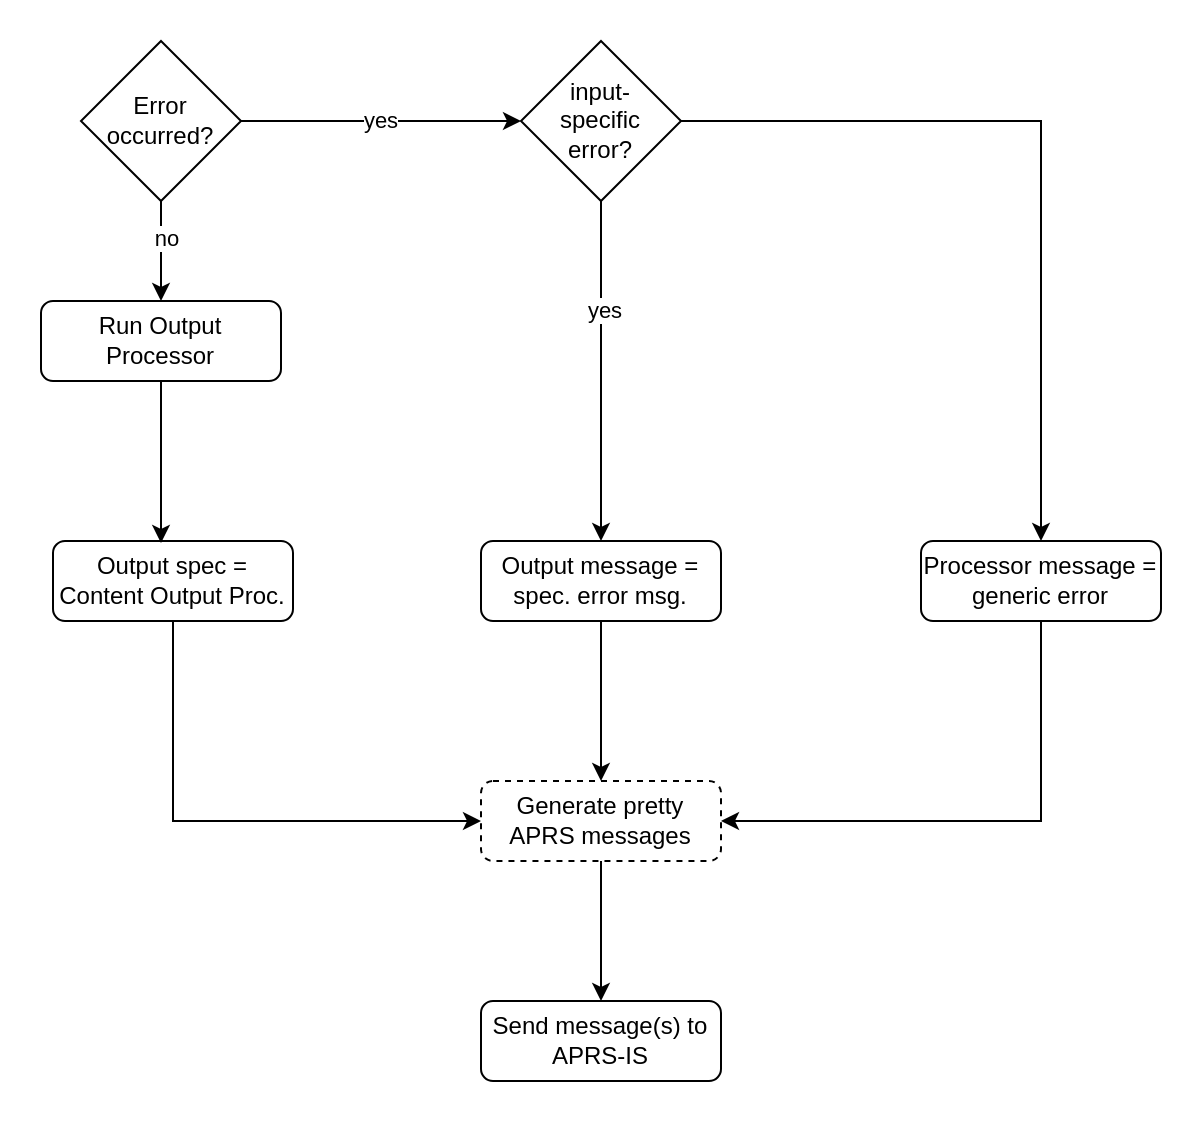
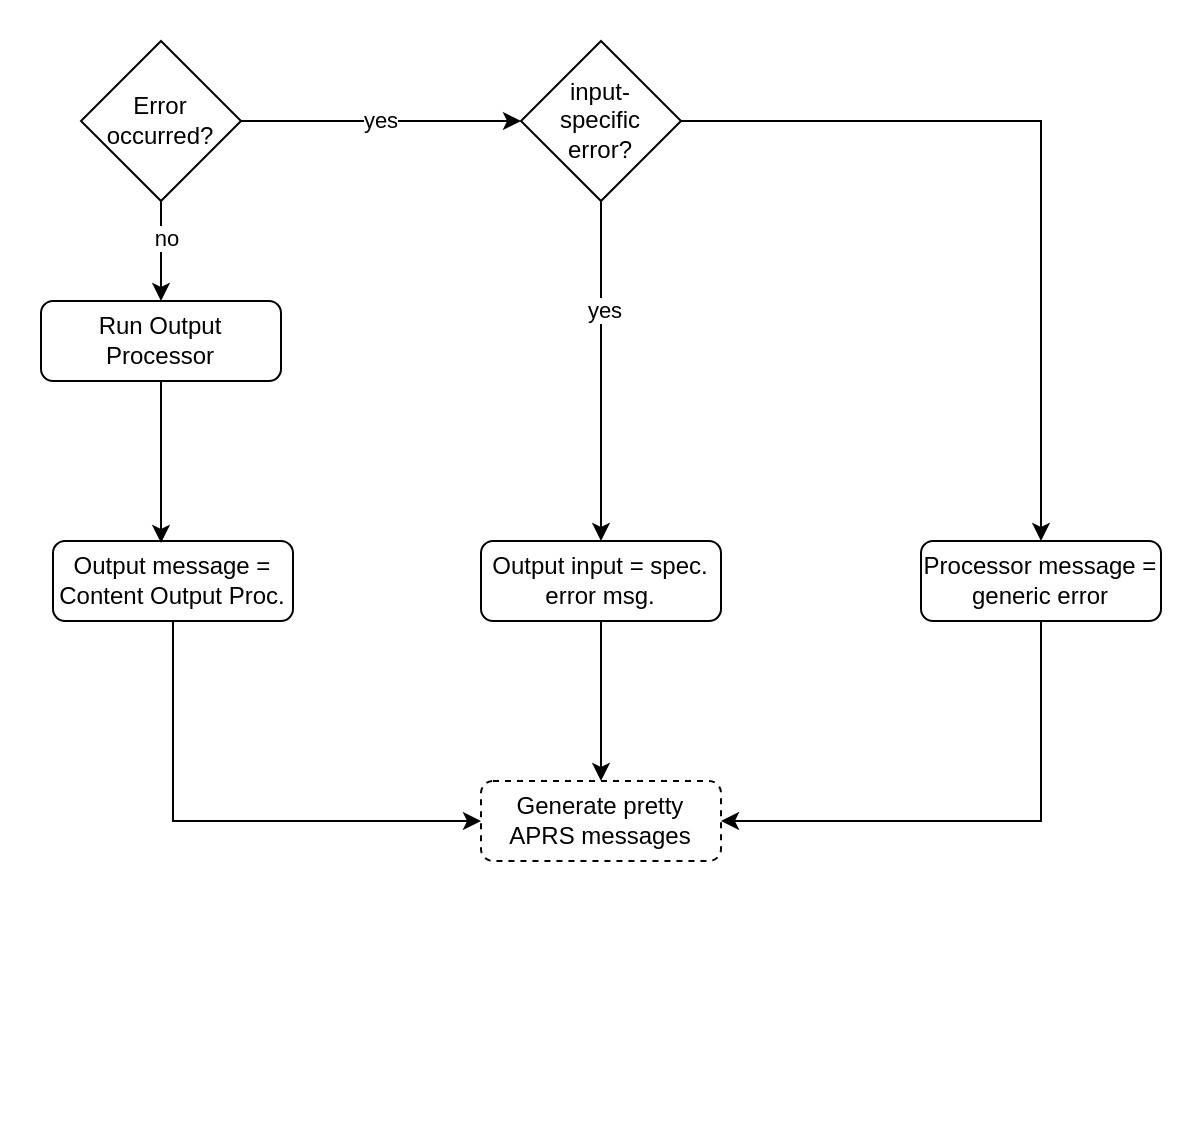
node "Output spec = Content Output Proc.": label "Output spec = Content Output Proc." -> "Output message = Content Output Proc."
node "Output message = spec. error msg.": label "Output message = spec. error msg." -> "Output input = spec. error msg."
edge "Generate pretty APRS messages" -> "Send message(s) to APRS-IS": removed
node "Send message(s) to APRS-IS": removed
